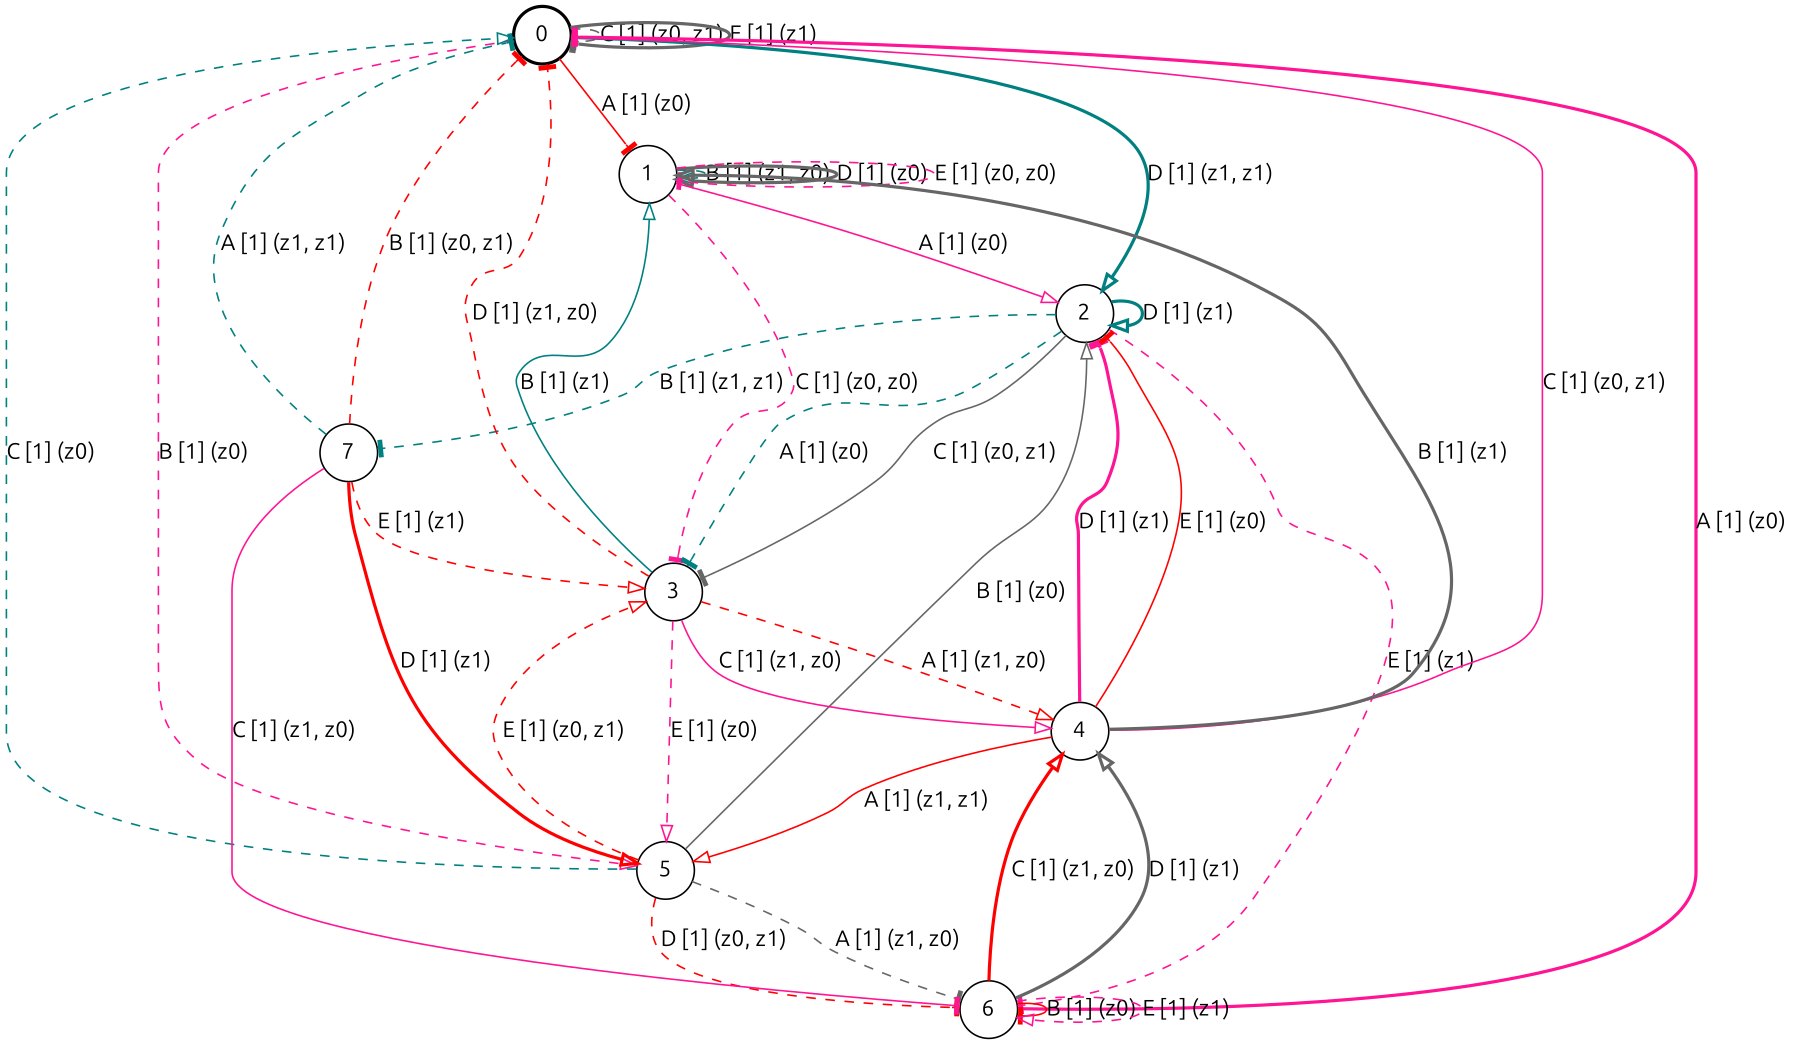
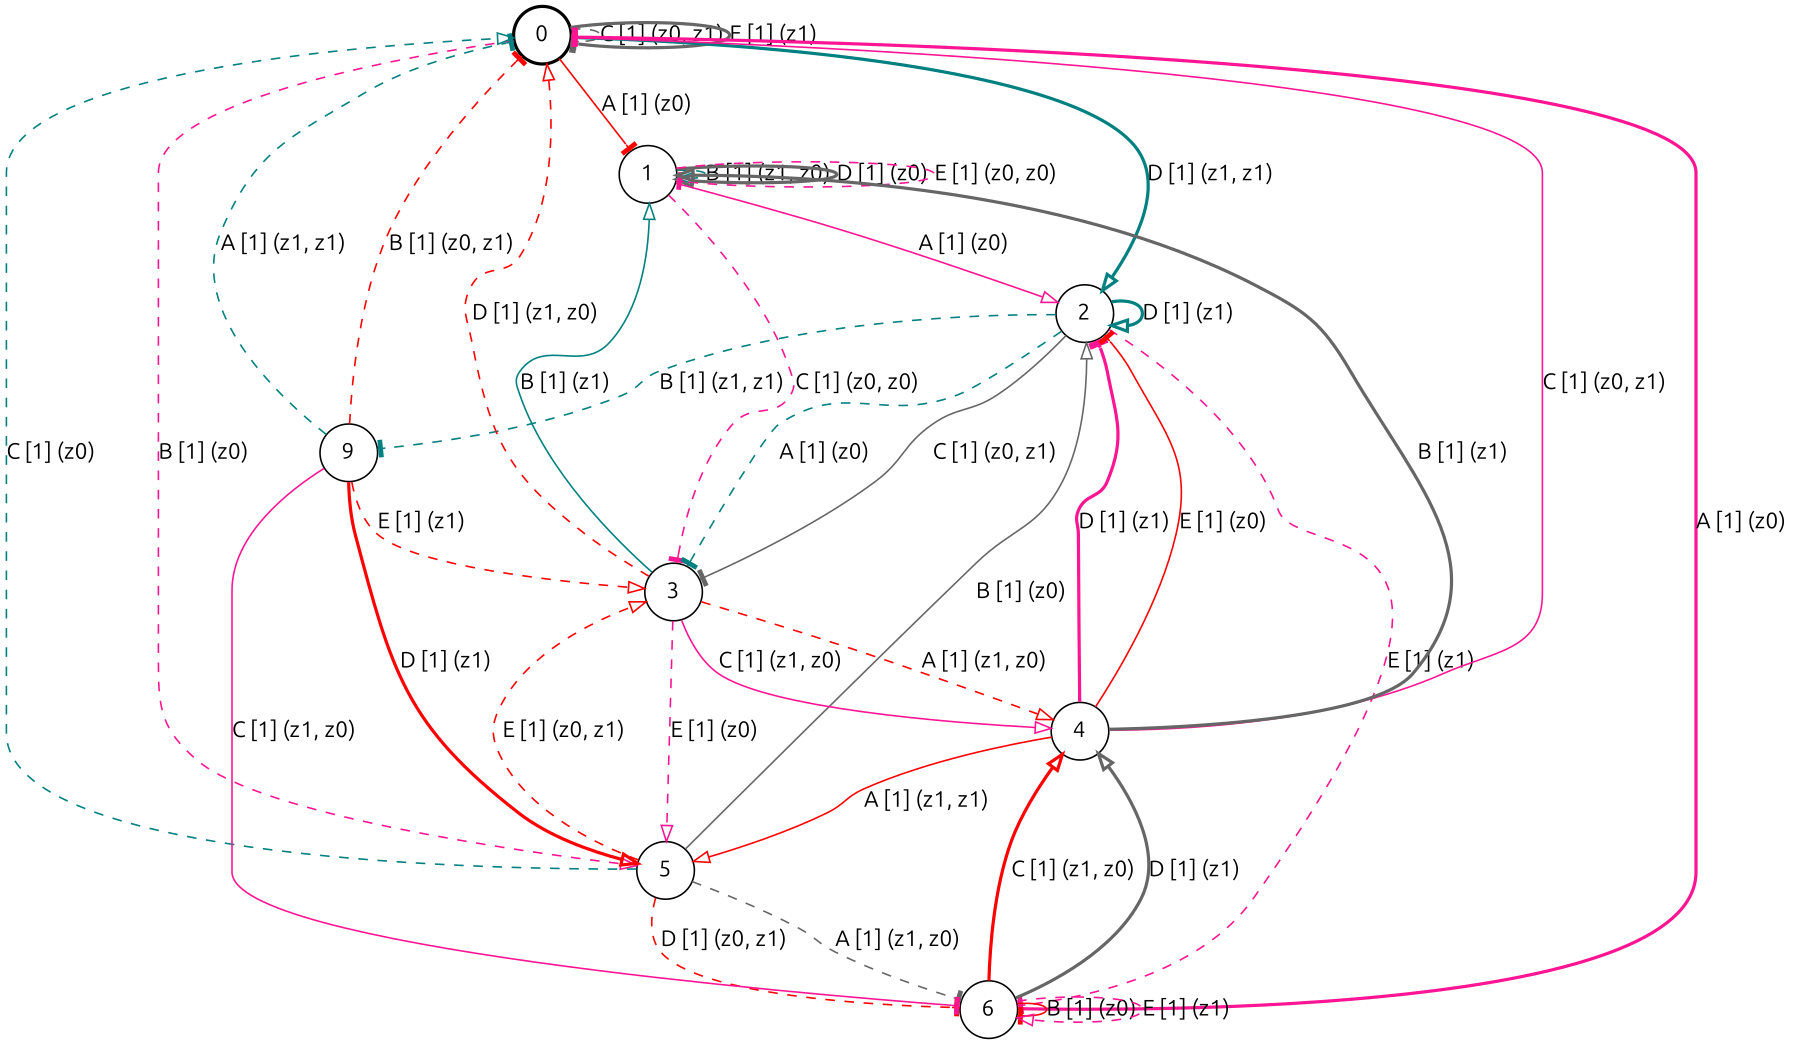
edge "3" -> "0": arrowhead tee -> onormal
node "7": label "7" -> "9"
